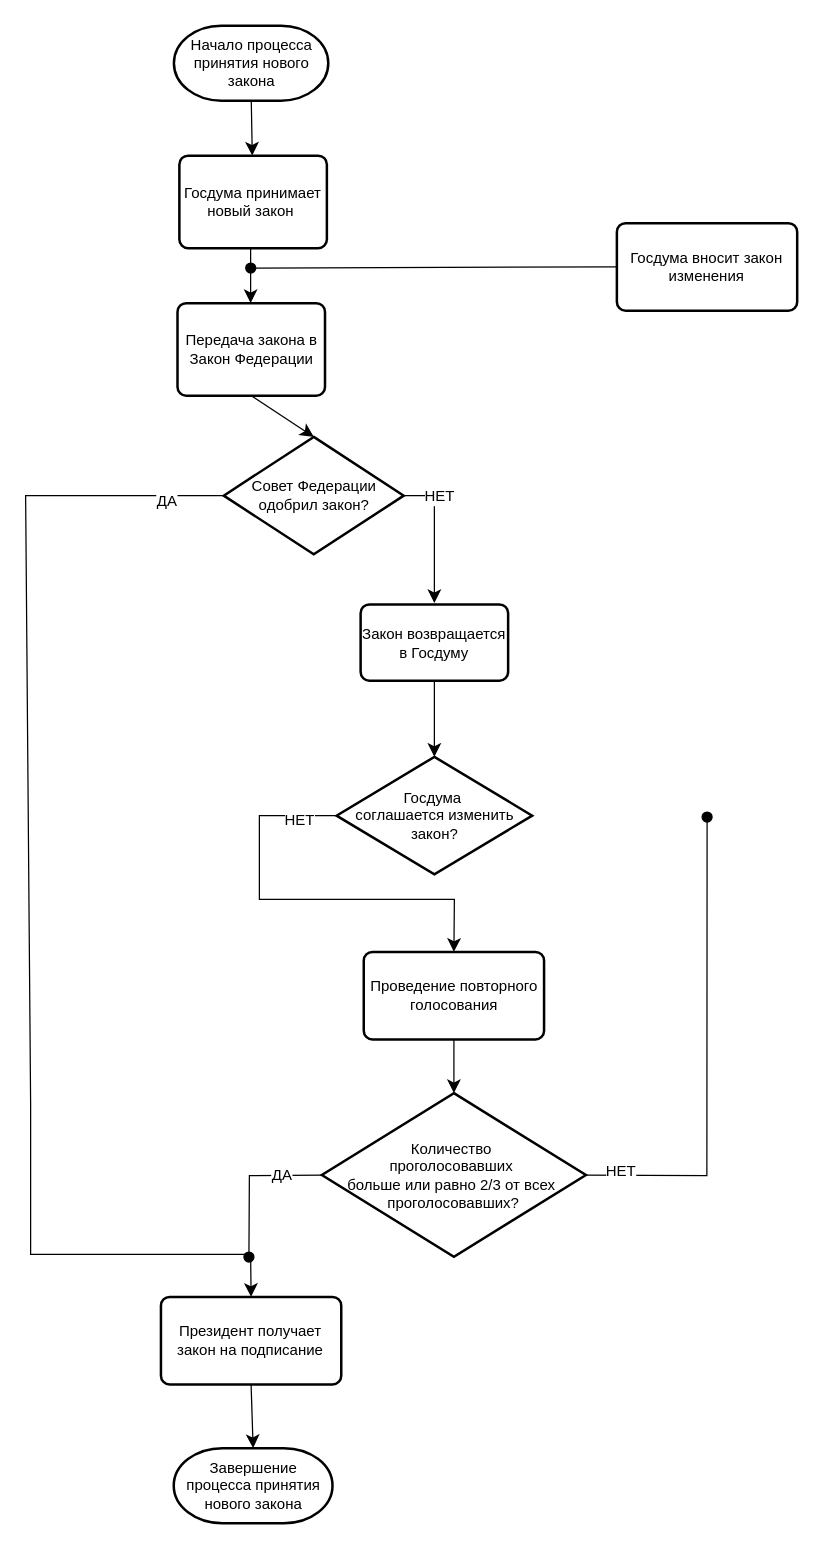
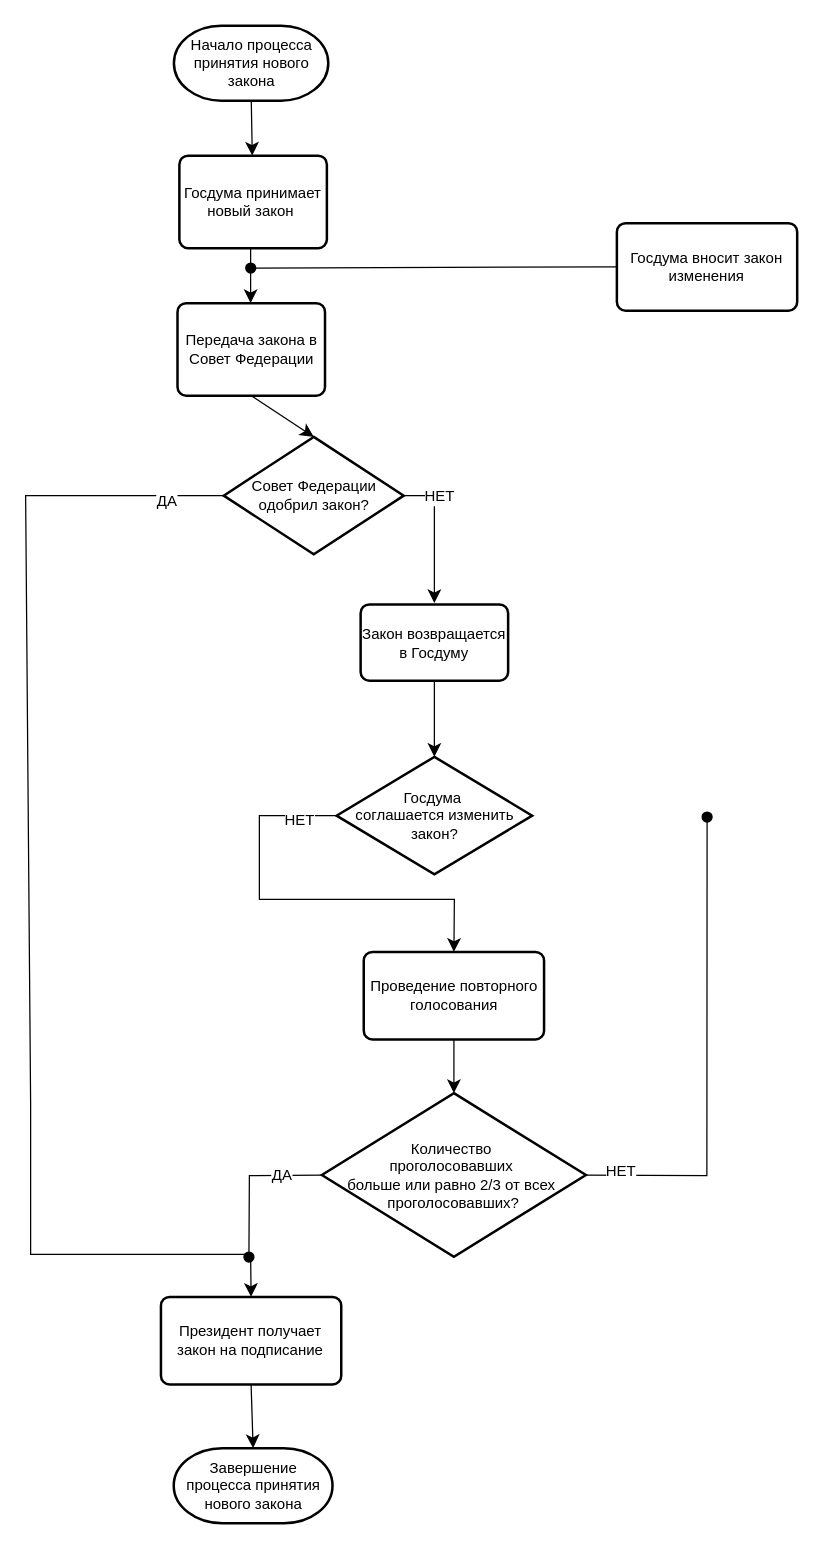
node "Передача закона в Закон Федерации": label "Передача закона в Закон Федерации" -> "Передача закона в Совет Федерации"
